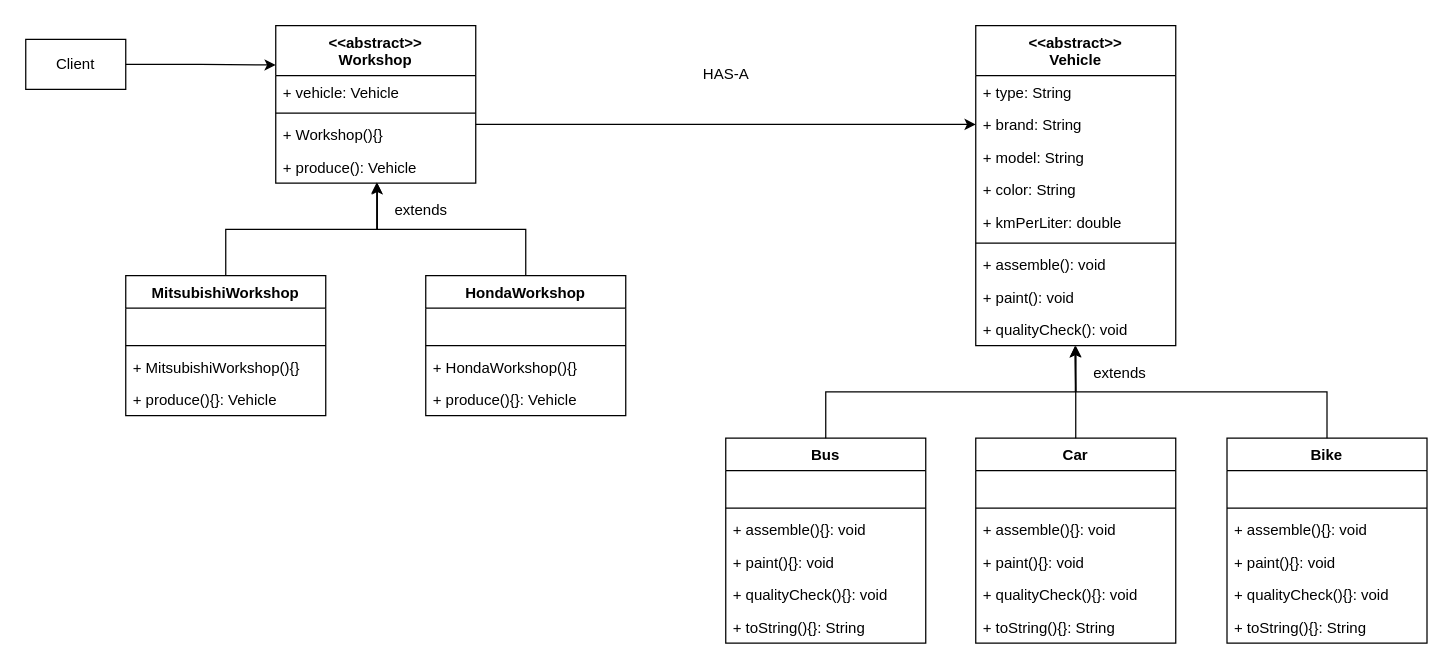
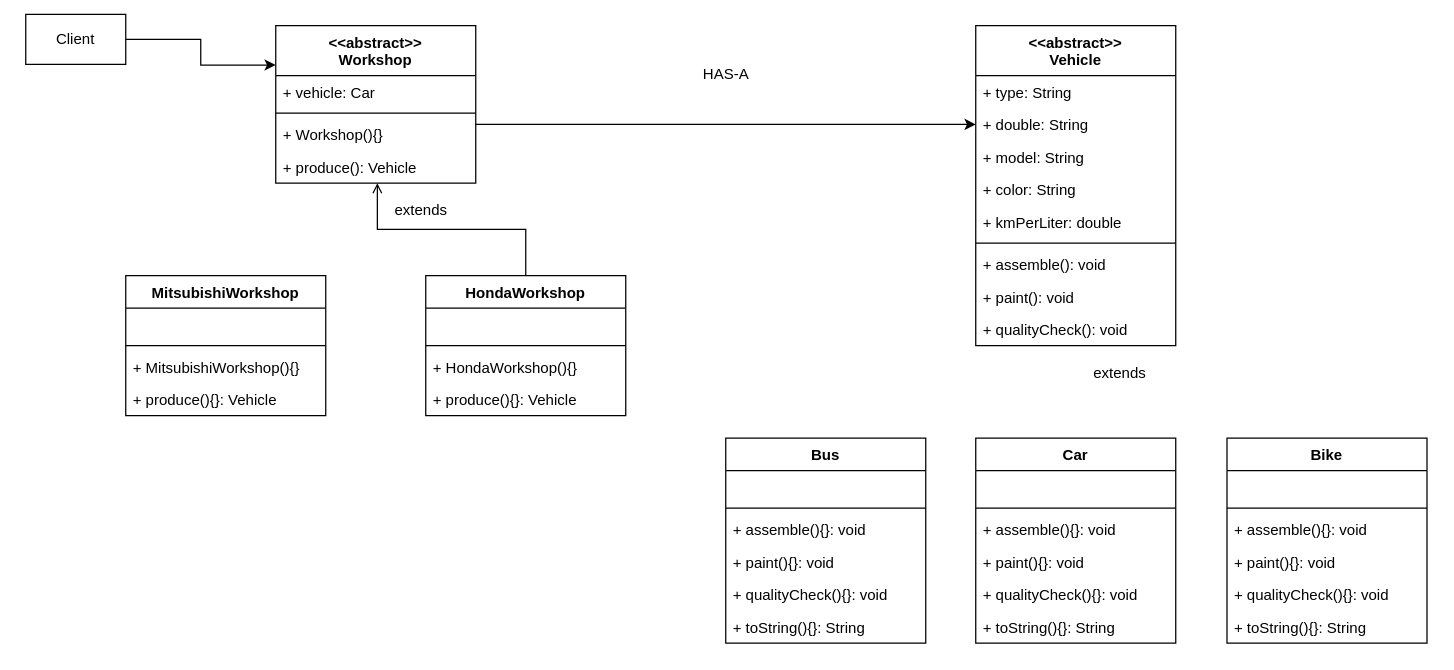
node "Client": moved (76, 64) -> (76, 39)
node "+ vehicle: Vehicle": label "+ vehicle: Vehicle" -> "+ vehicle: Car"
node "+ brand: String": label "+ brand: String" -> "+ double: String"
edge "MitsubishiWorkshop" -> "+ produce(): Vehicle": removed
edge "HondaWorkshop" -> "+ produce(): Vehicle": arrowhead classic -> open
edge "Bus" -> "+ qualityCheck(): void": removed
edge "Bike" -> "+ qualityCheck(): void": removed
edge "Car" -> "+ qualityCheck(): void": removed
